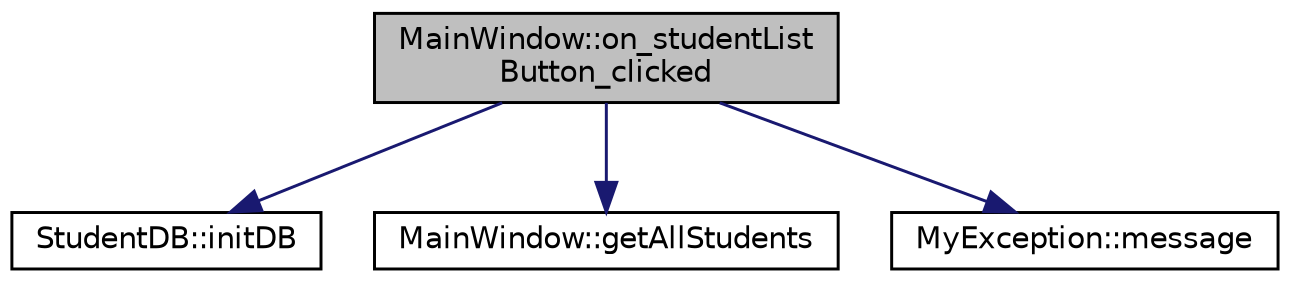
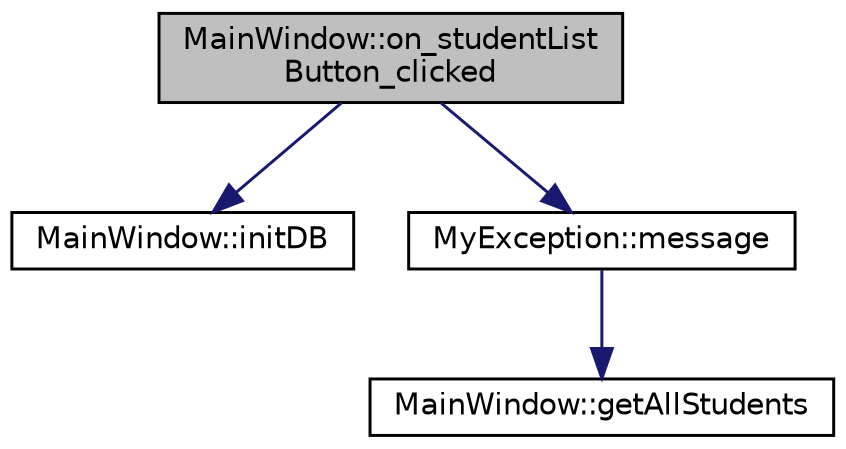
edge "MainWindow::on_studentList Button_clicked" -> "MainWindow::getAllStudents": now "MyException::message" -> "MainWindow::getAllStudents"
node "StudentDB::initDB": label "StudentDB::initDB" -> "MainWindow::initDB"
